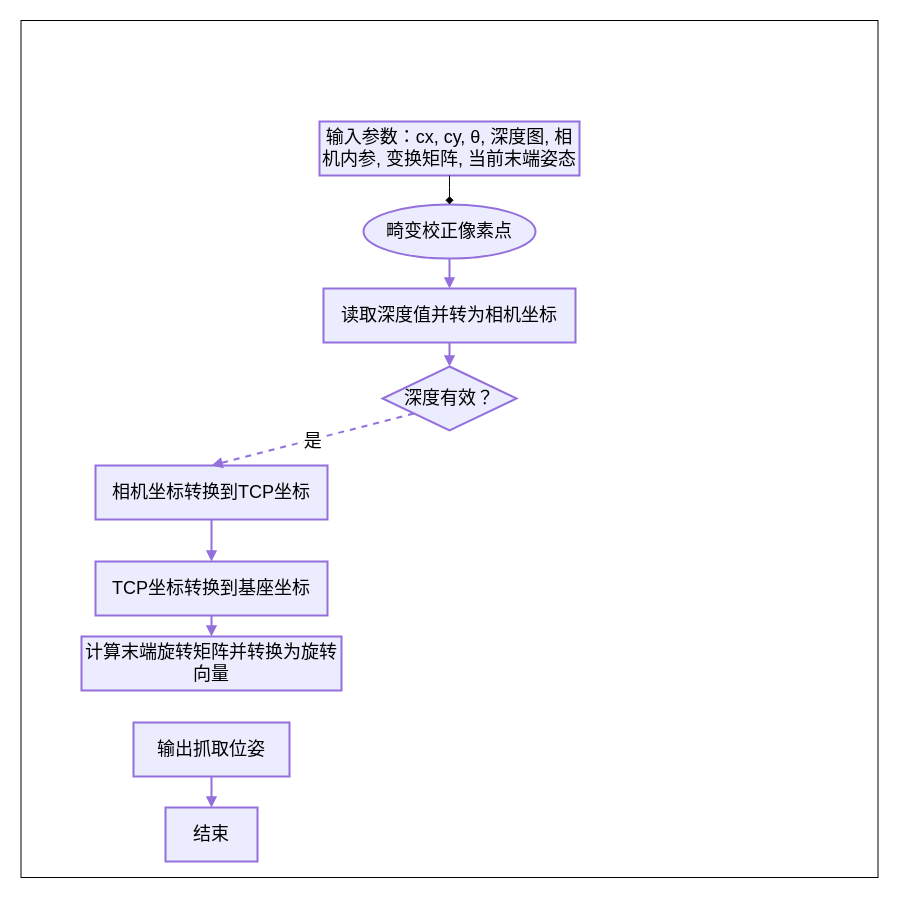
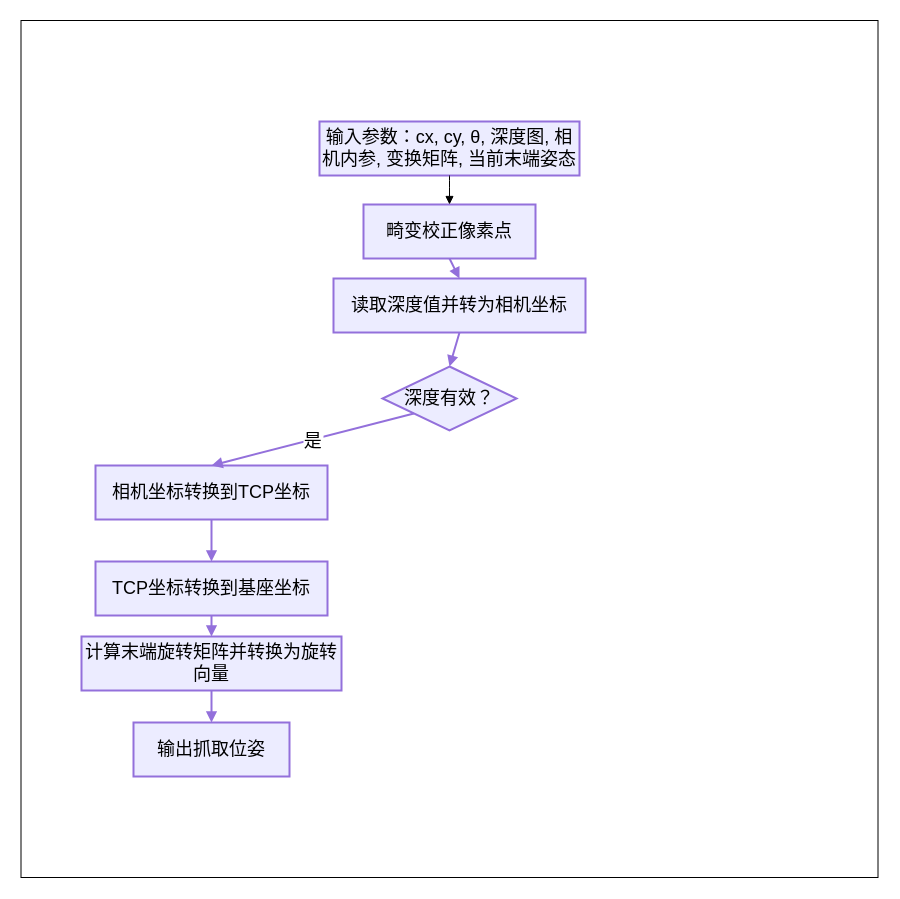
edge "输入参数：cx, cy, θ, 深度图, 相机内参, 变换矩阵, 当前末端姿态" -> "畸变校正像素点": arrowhead diamond -> block
node "畸变校正像素点": shape ellipse -> rectangle
node "读取深度值并转为相机坐标": moved (450, 316) -> (460, 306)
edge "深度有效？" -> "相机坐标转换到TCP坐标": style dashed -> solid
edge "计算末端旋转矩阵并转换为旋转向量" -> "输出抓取位姿": added
edge "输出抓取位姿" -> "结束": removed
node "结束": removed
